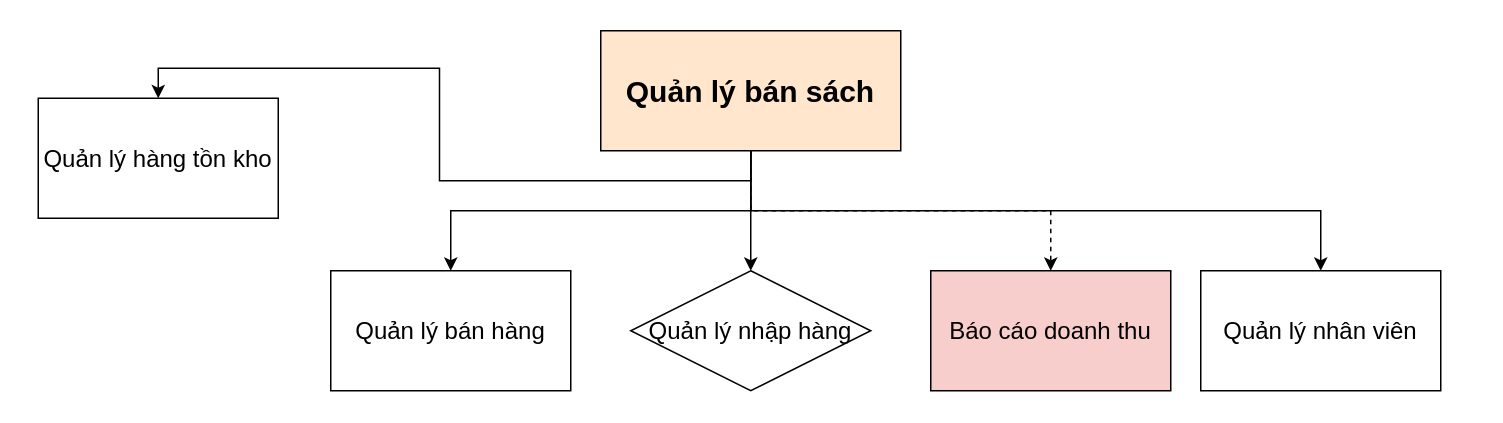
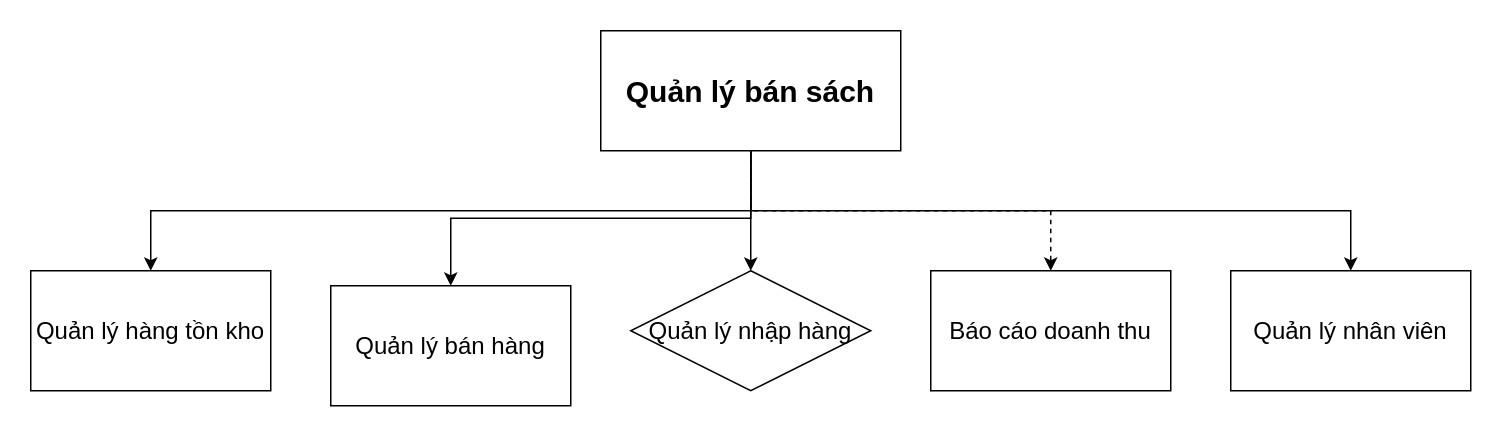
node "Quản lý bán sách": fillcolor #ffe6cc -> #ffffff
node "Quản lý hàng tồn kho": moved (158, 158) -> (151, 331)
node "Quản lý bán hàng": moved (451, 331) -> (451, 346)
node "Báo cáo doanh thu": fillcolor #f8cecc -> #ffffff
node "Quản lý nhân viên": moved (1321, 331) -> (1351, 331)
